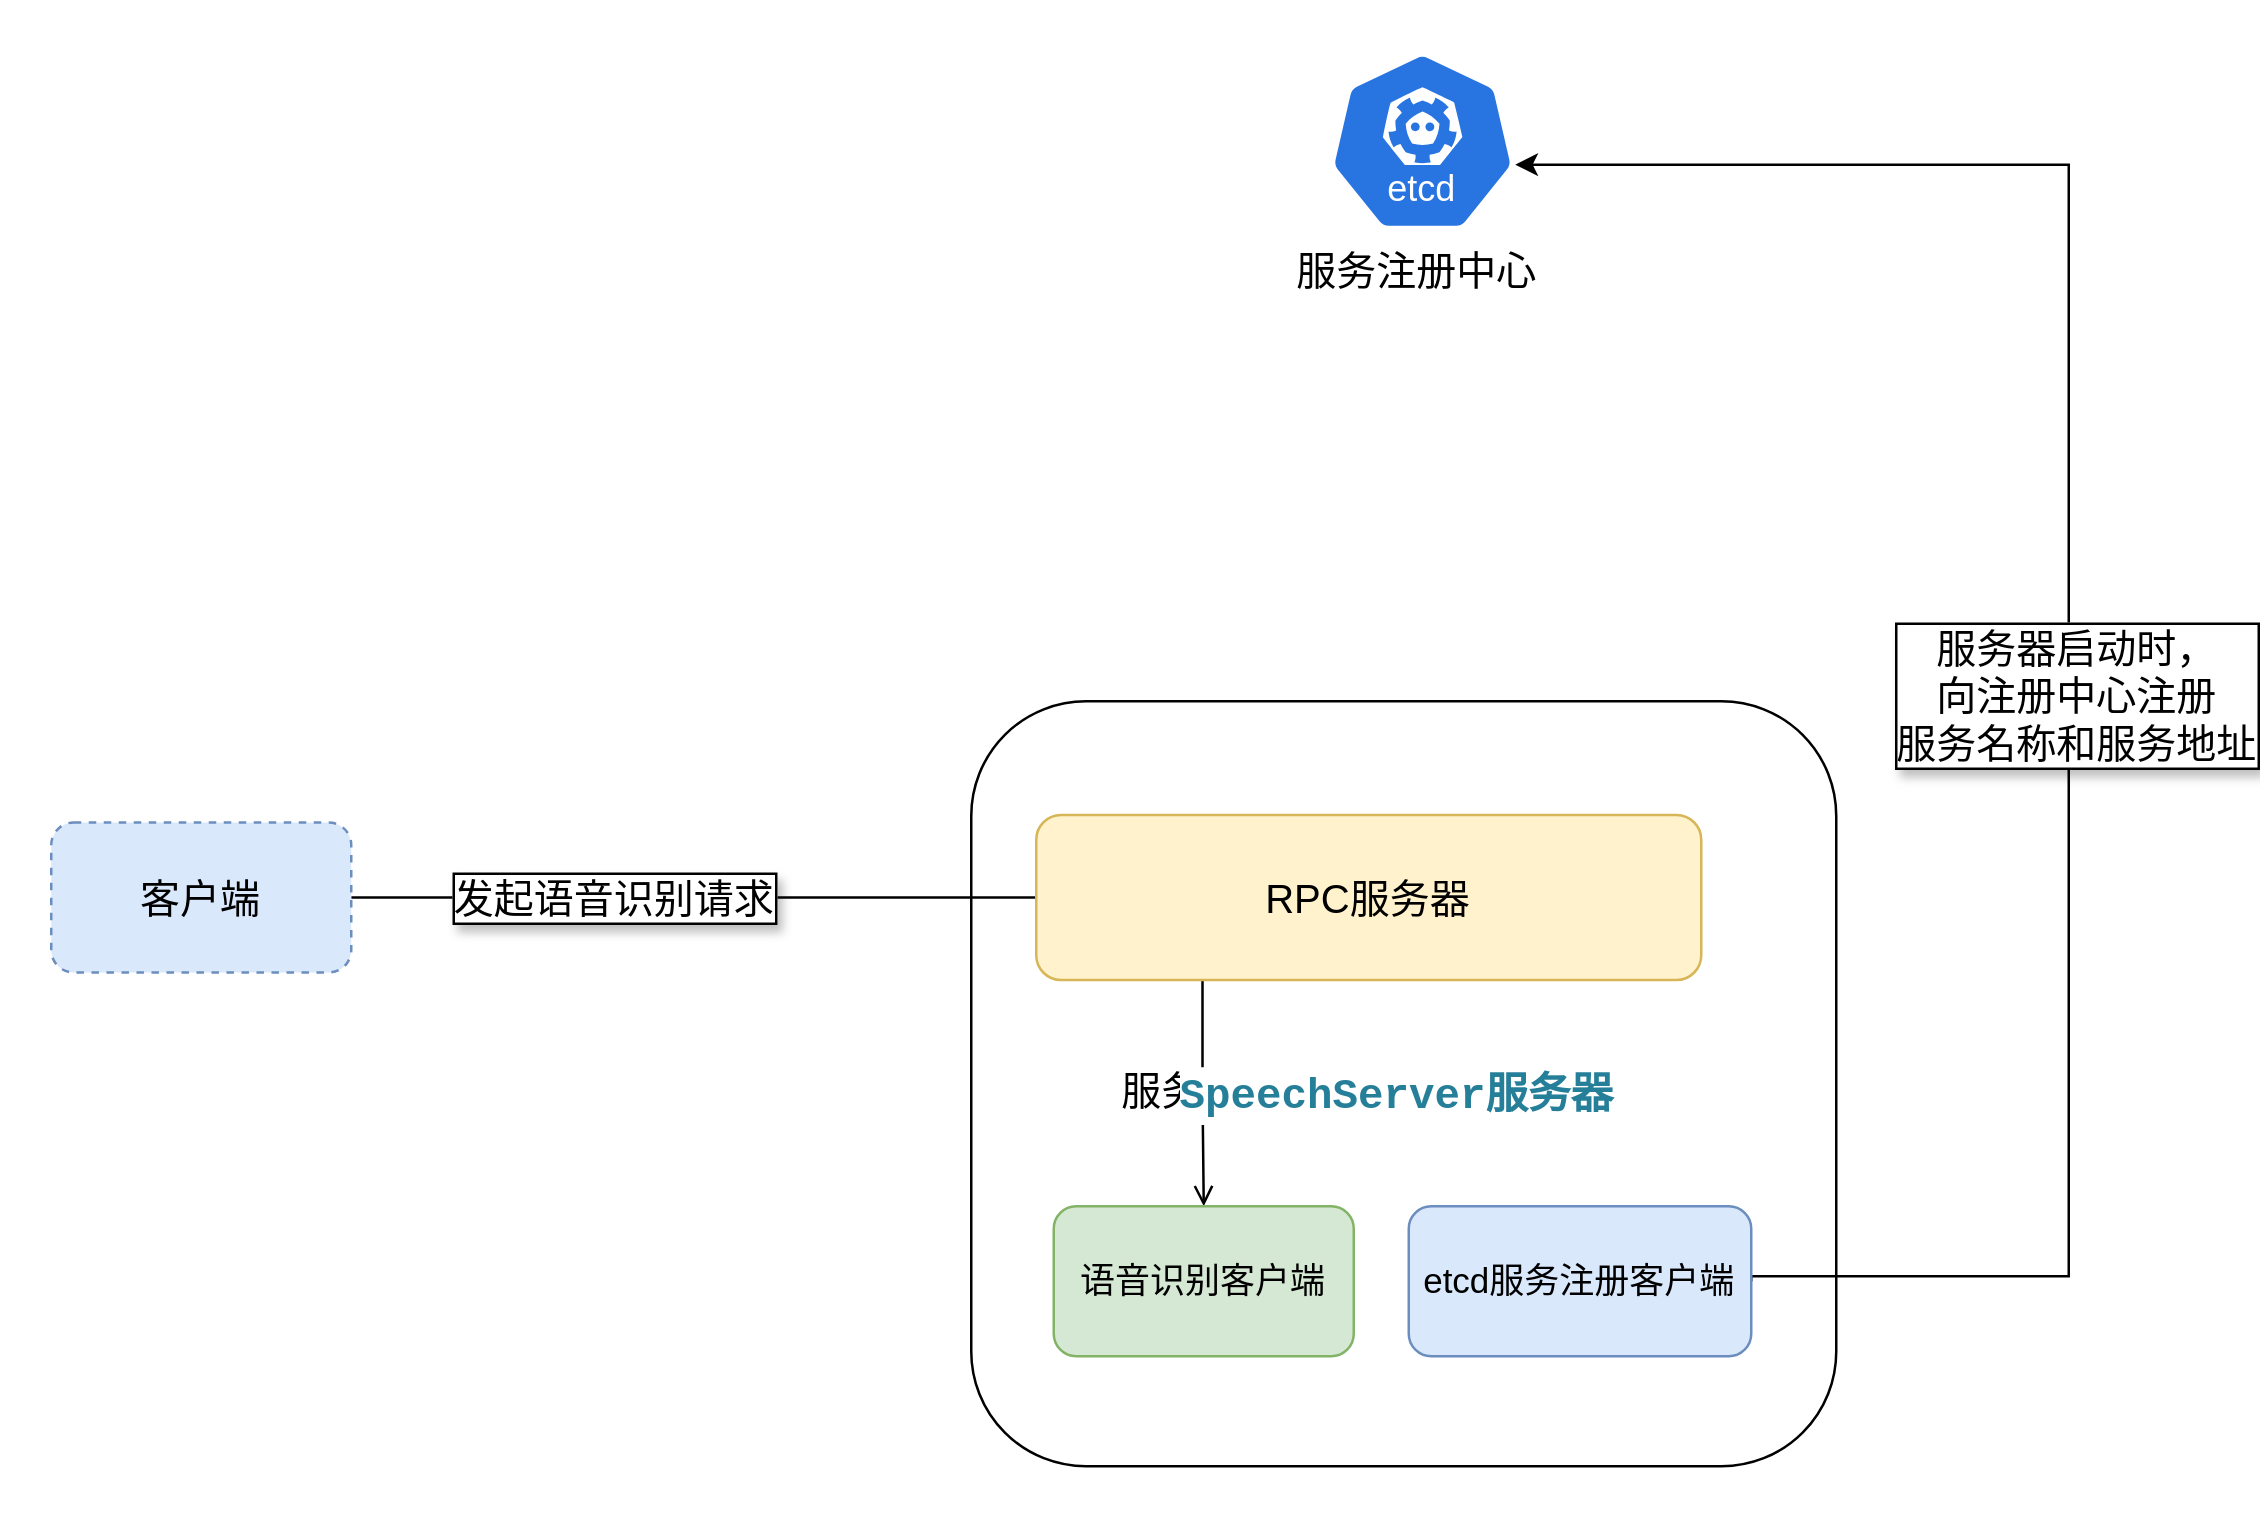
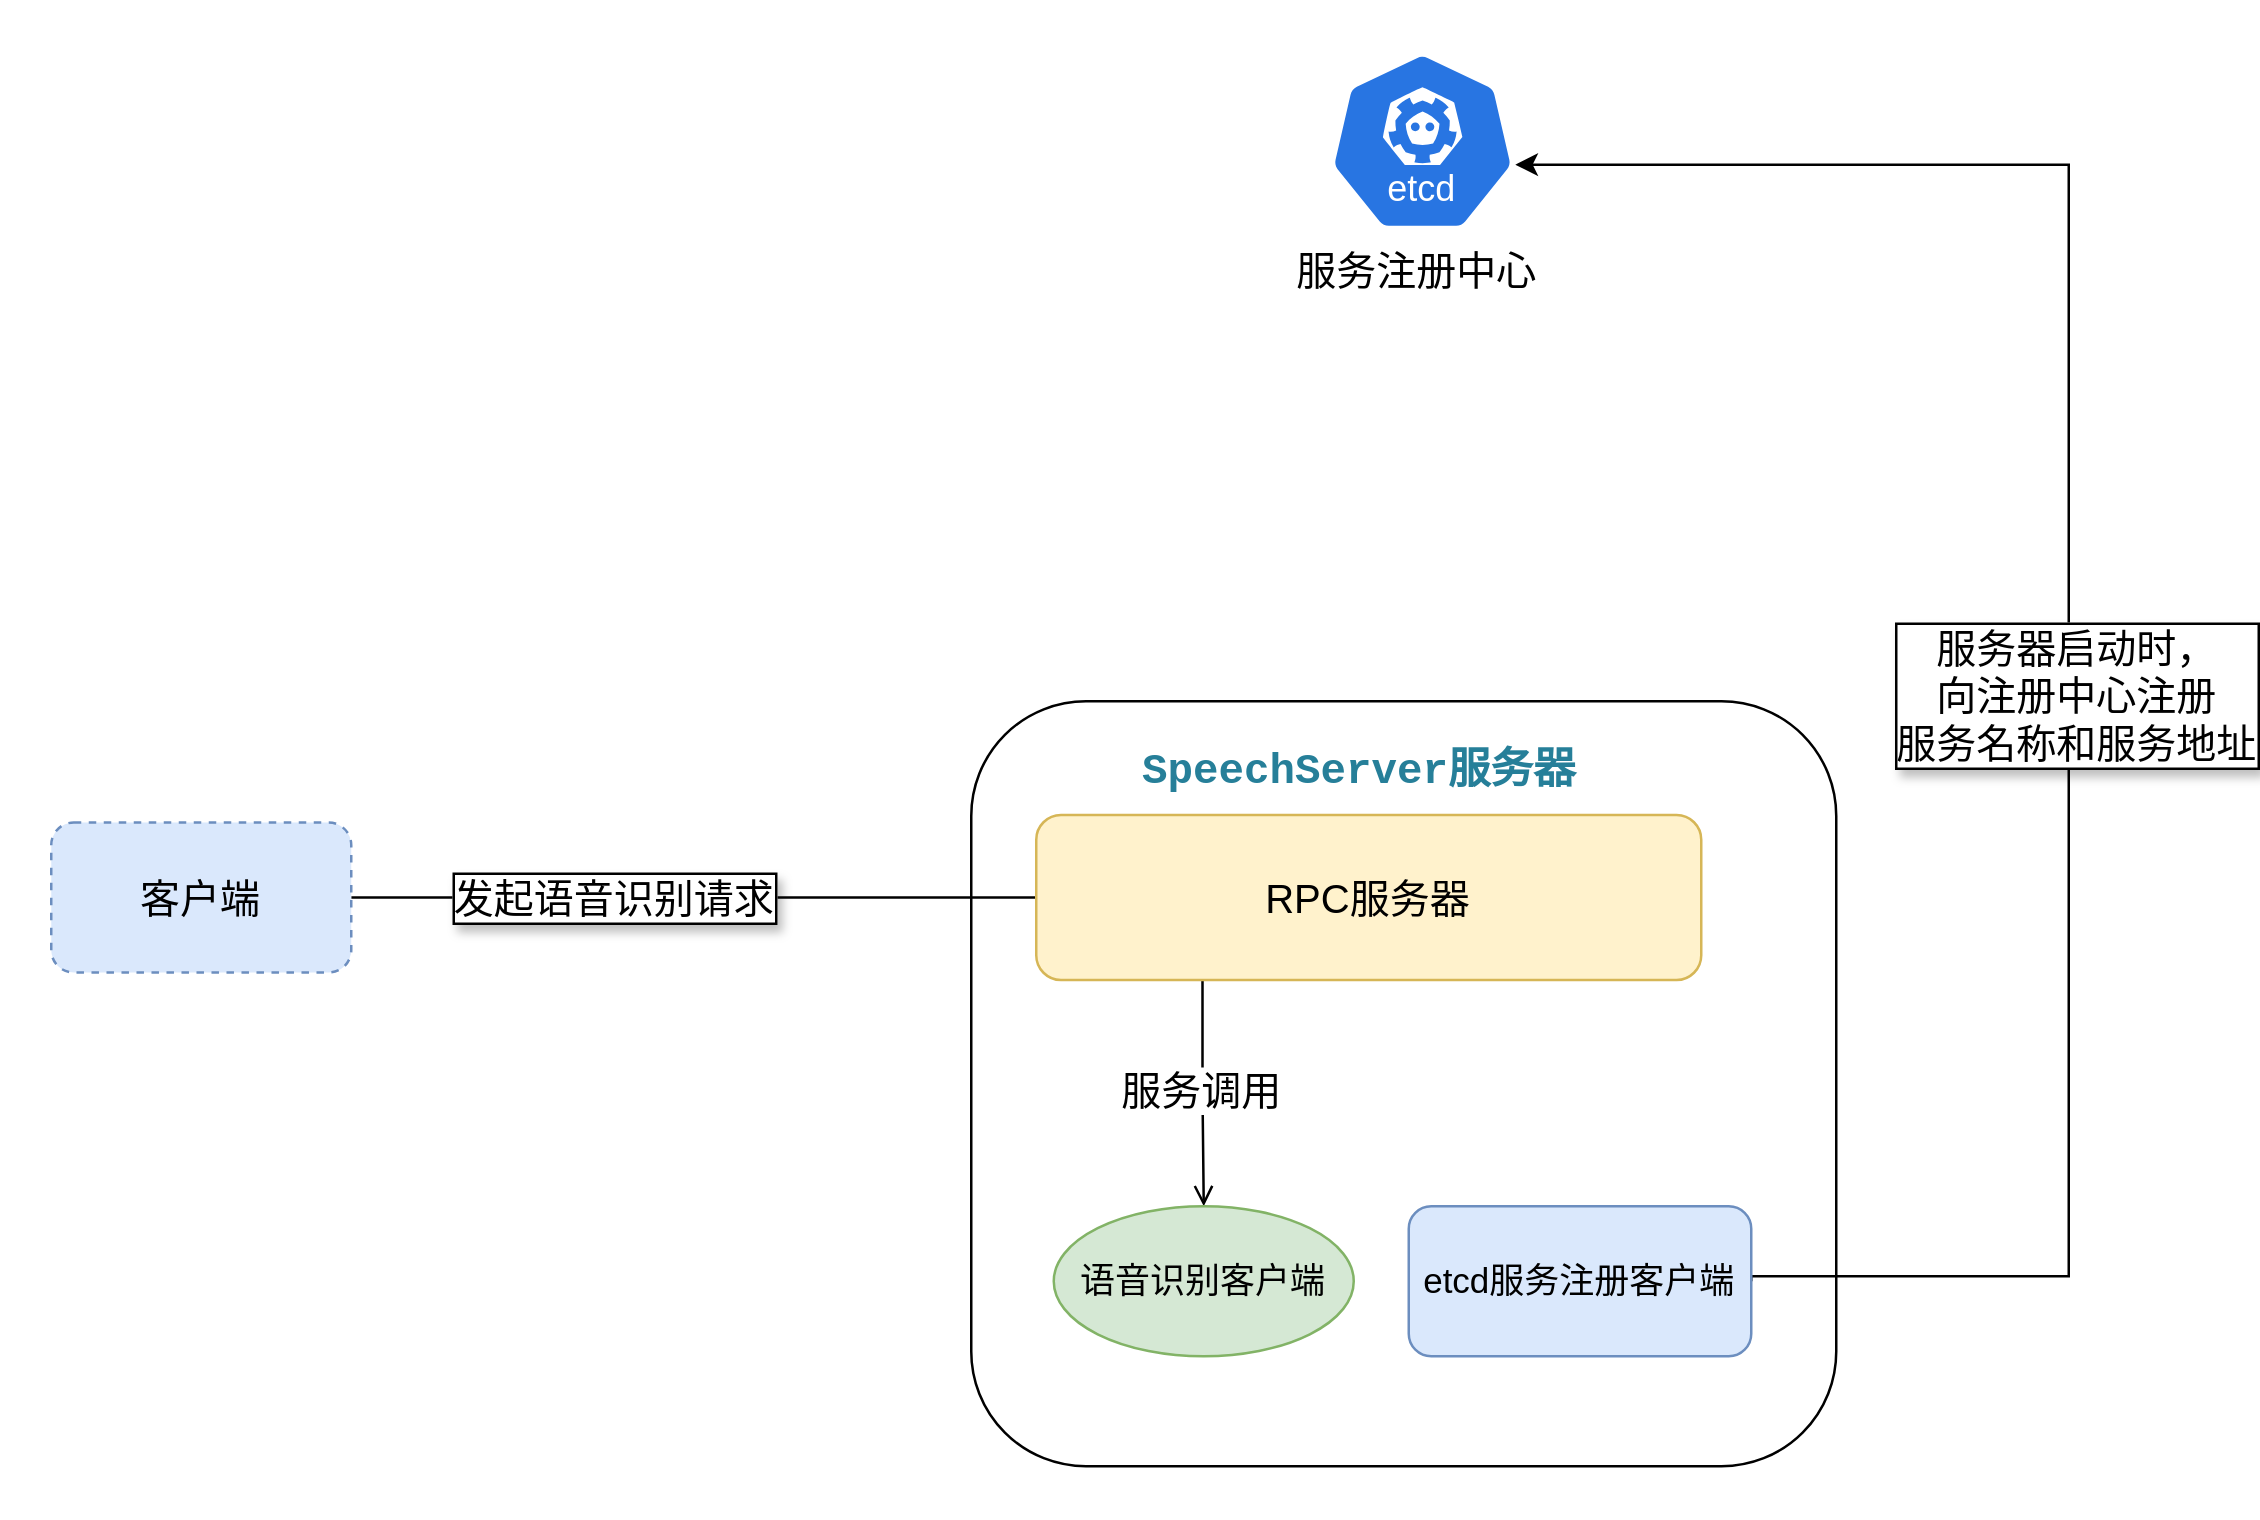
node "SpeechServer服务器": moved (1396, 1096) -> (1359, 771)
node "语音识别客户端": shape rounded rectangle -> ellipse
